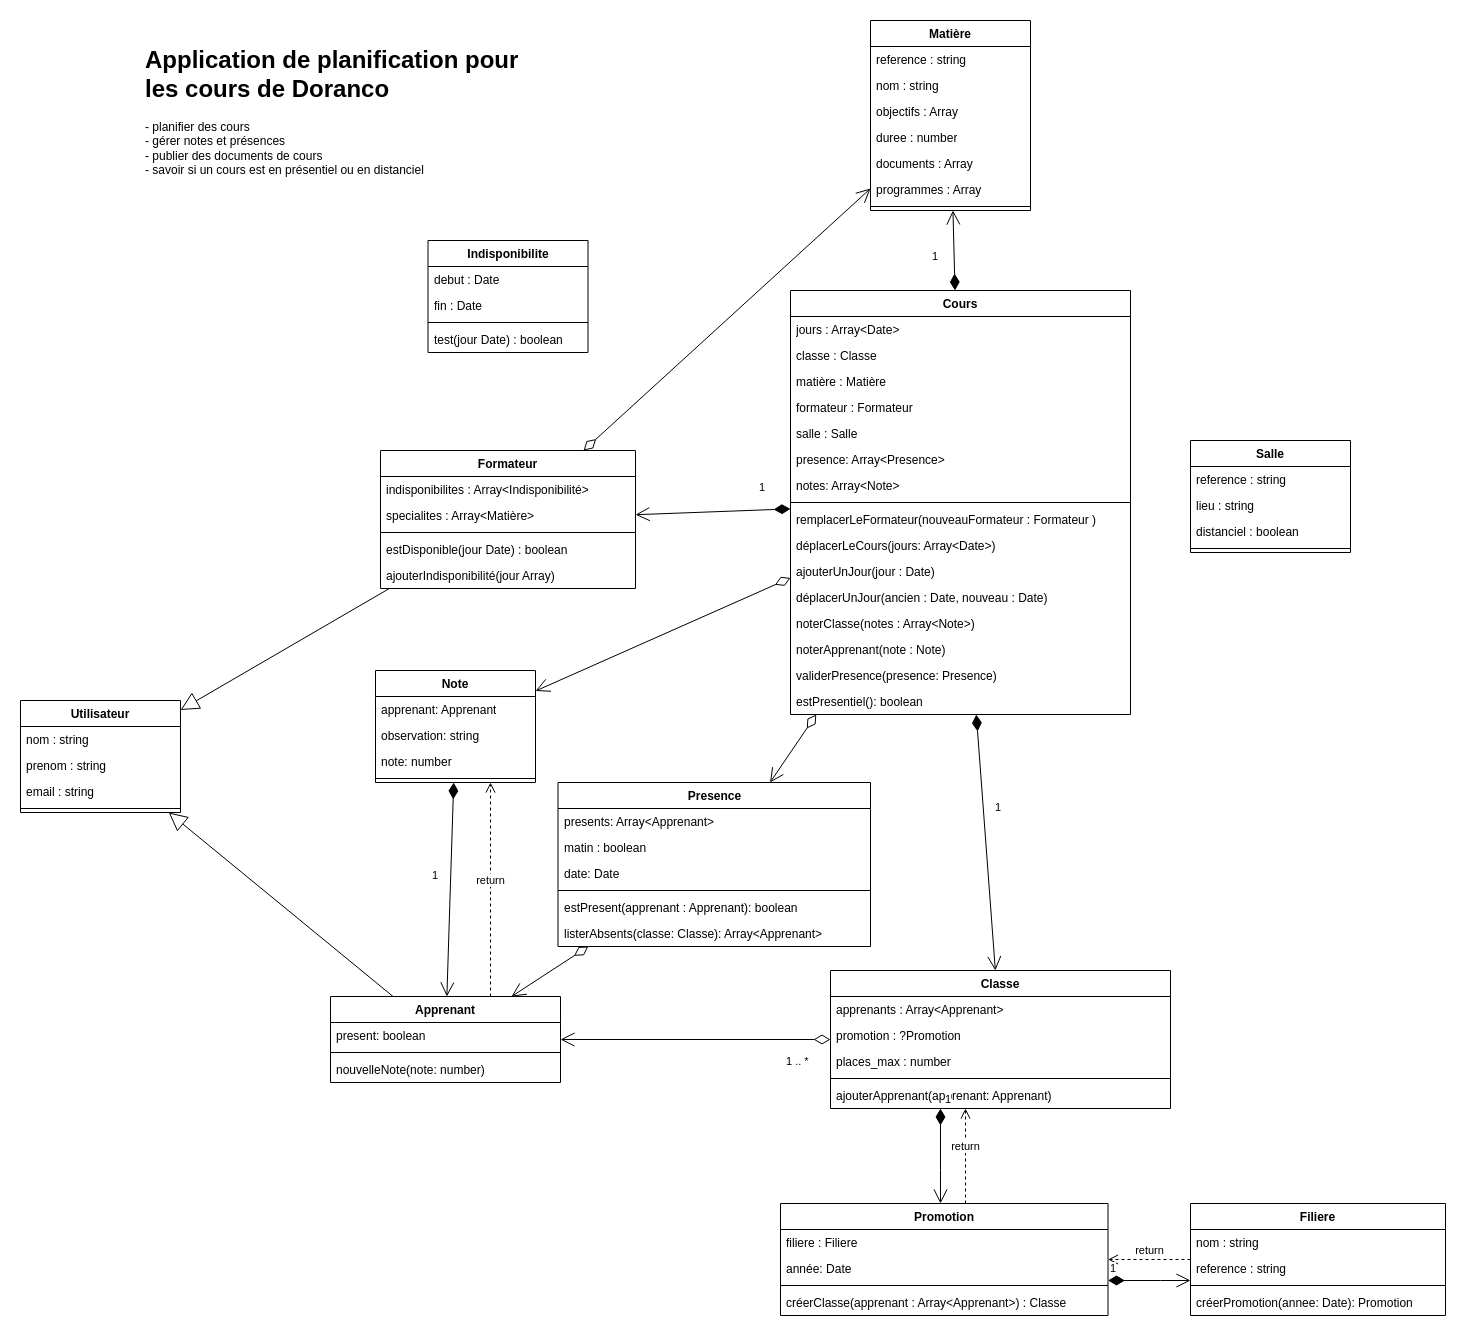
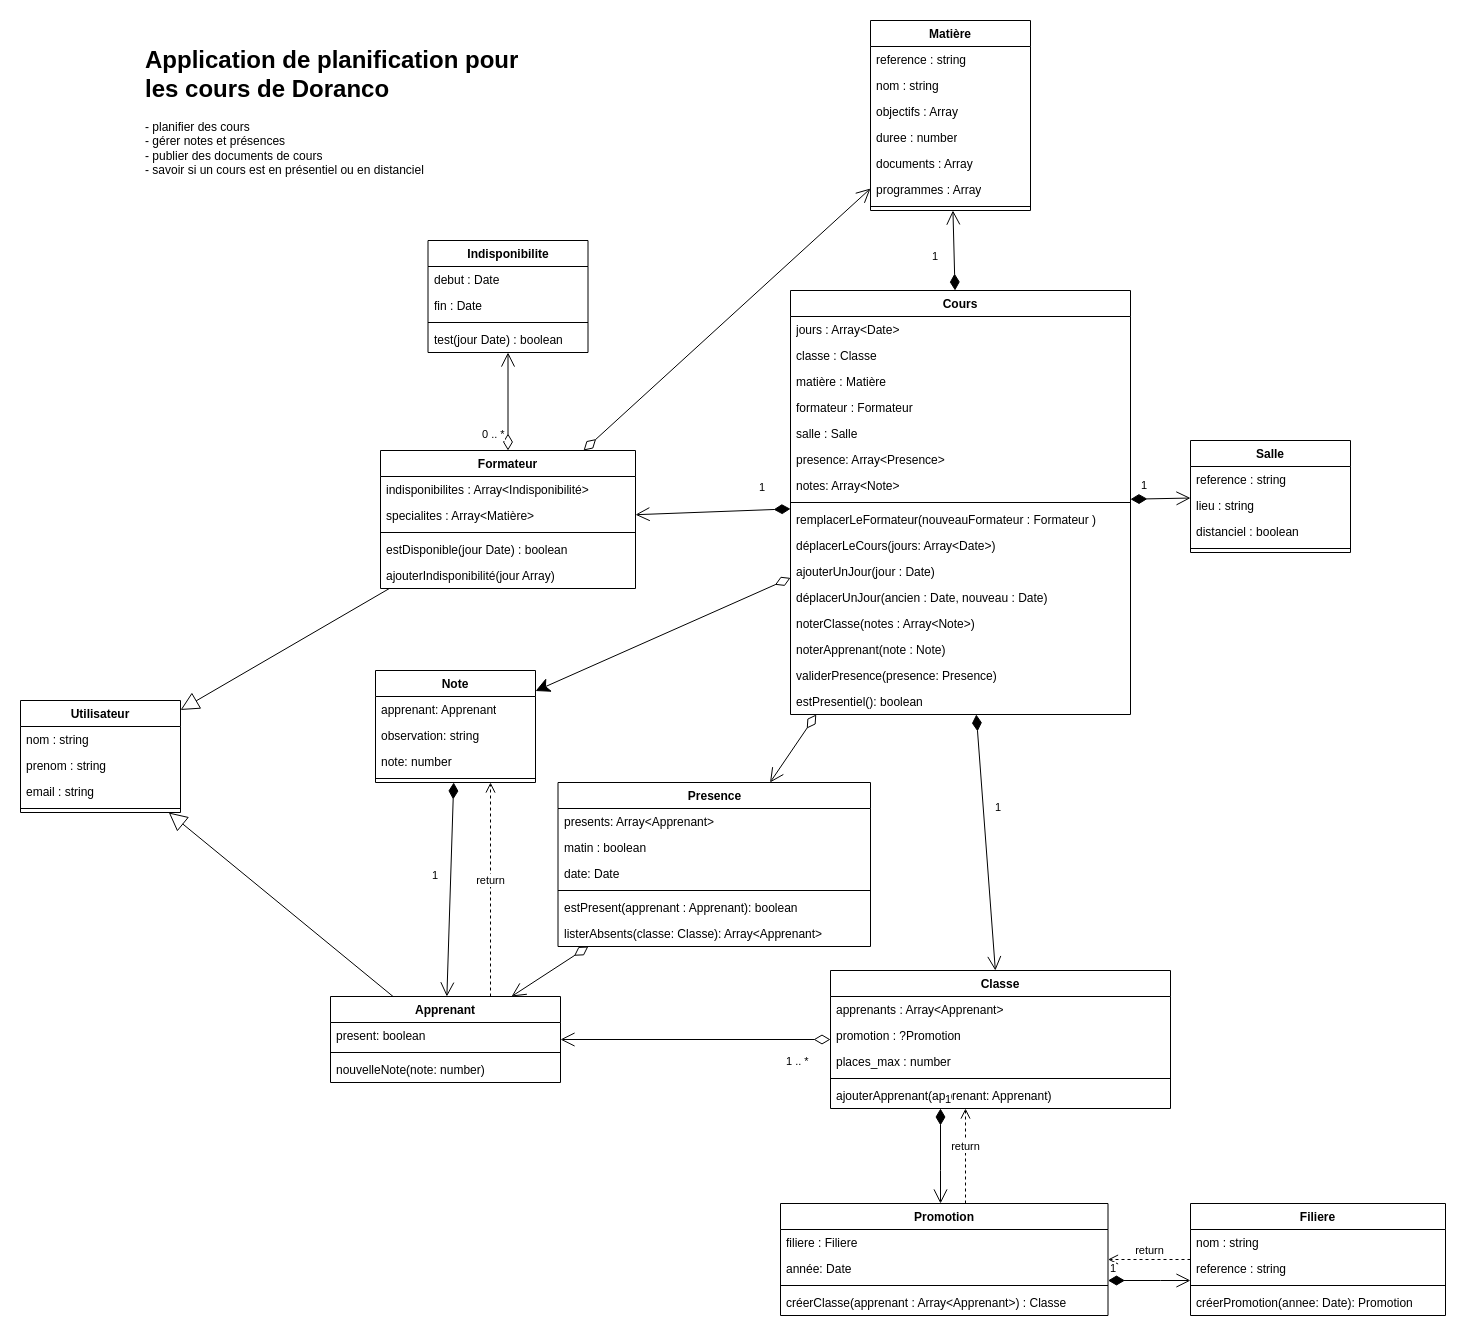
edge "Indisponibilite" -- "Formateur": added, label "0 .. *"
edge "Salle" -- "Cours": added, label "1"
edge "Cours" -- "Note": arrowhead open -> classic
